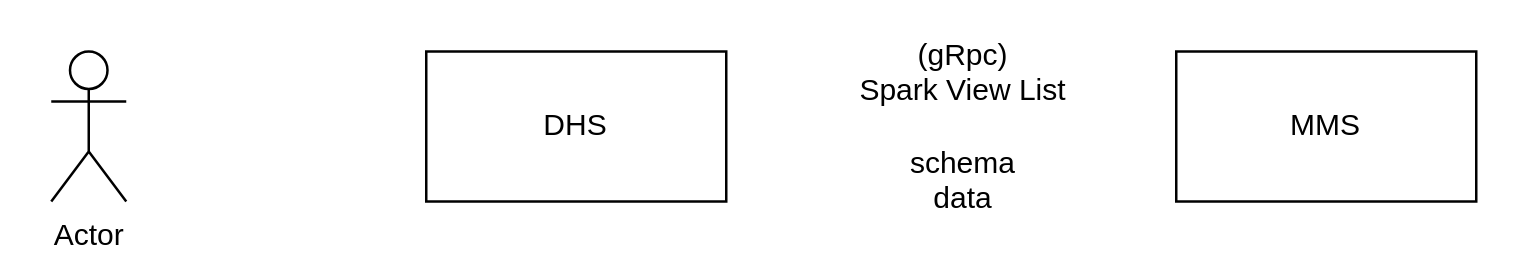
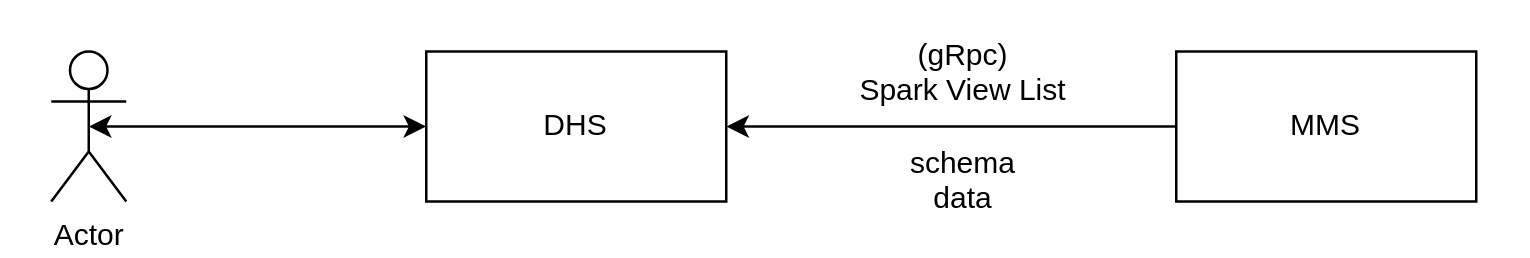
edge "Actor" -- "DHS": added
edge "MMS" -> "DHS": added
